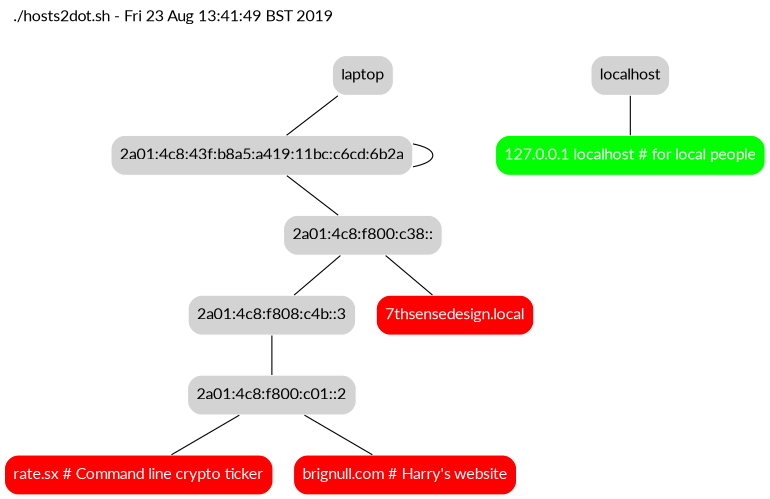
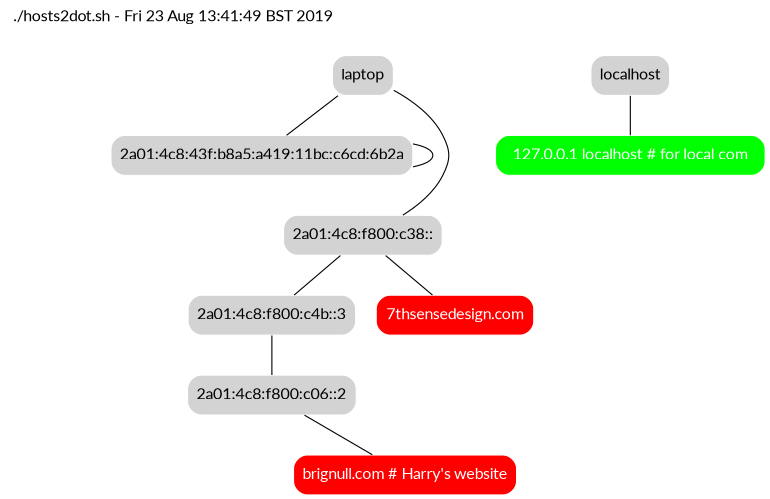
node "127.0.0.1 localhost # for local people": label "127.0.0.1 localhost # for local people" -> "127.0.0.1 localhost # for local com"
edge "2a01:4c8:43f:b8a5:a419:11bc:c6cd:6b2a" -- "2a01:4c8:f800:c38::": now "laptop" -- "2a01:4c8:f800:c38::"
node "2a01:4c8:f808:c4b::3": label "2a01:4c8:f808:c4b::3" -> "2a01:4c8:f800:c4b::3"
node "7thsensedesign.local": label "7thsensedesign.local" -> "7thsensedesign.com"
node "2a01:4c8:f800:c01::2": label "2a01:4c8:f800:c01::2" -> "2a01:4c8:f800:c06::2"
node "rate.sx # Command line crypto ticker": removed
